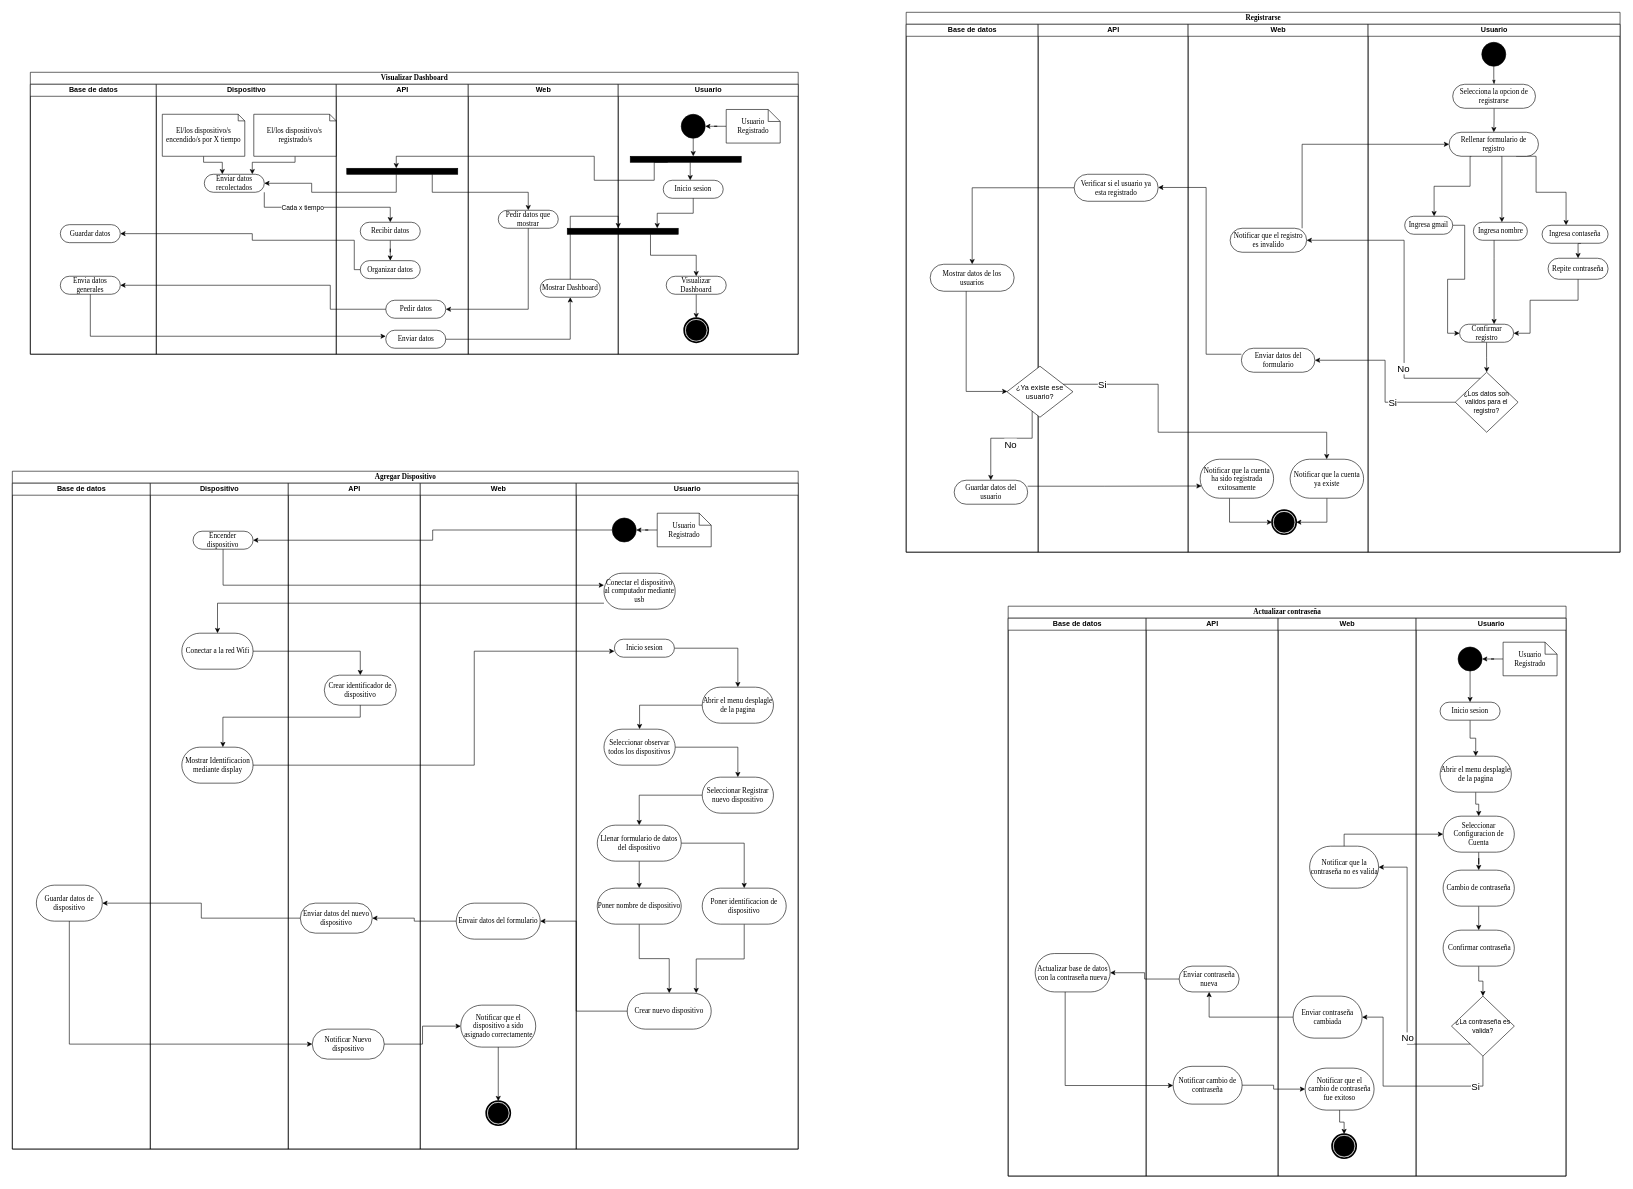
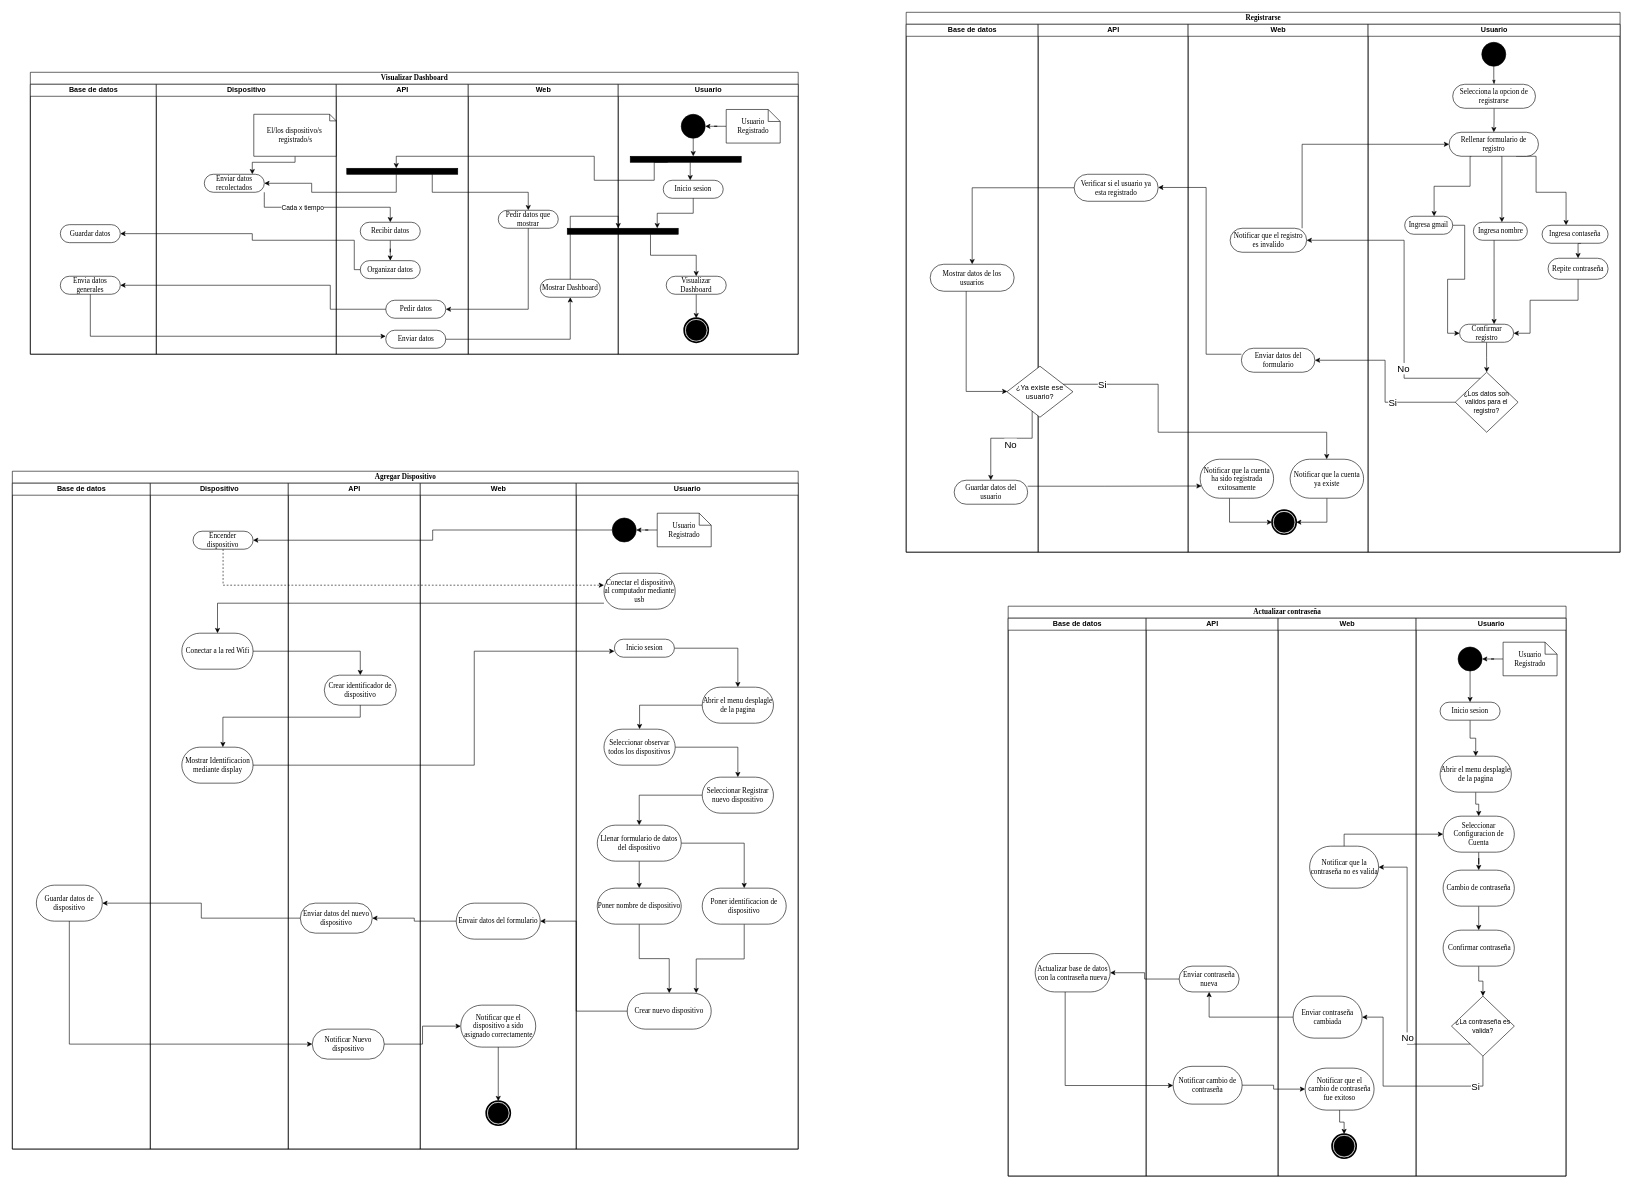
node "El/los dispositivo/s encendido/s por X tiempo": removed
edge "El/los dispositivo/s encendido/s por X tiempo" -> "Enviar datos recolectados": removed
edge "Encender dispositivo" -> "Conectar el dispositivo al computador mediante usb": style solid -> dashed
